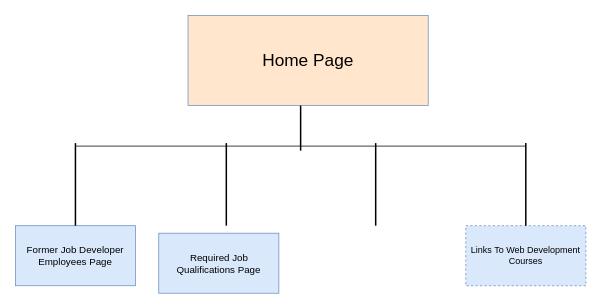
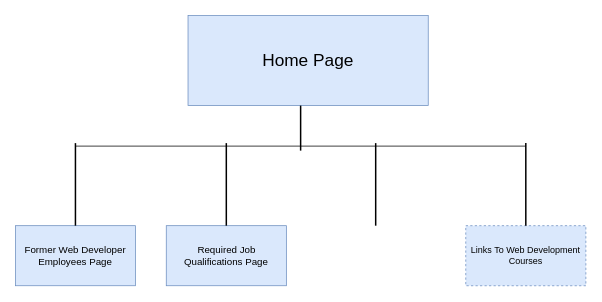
node "Home Page": fillcolor #ffe6cc -> #dae8fc
node "Former Job Developer Employees Page": label "Former Job Developer Employees Page" -> "Former Web Developer Employees Page"
node "Required Job Qualifications Page": moved (219, 263) -> (226, 255)
